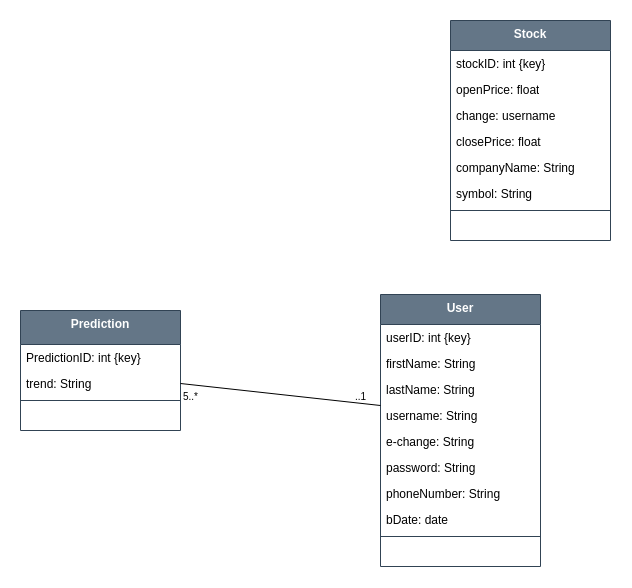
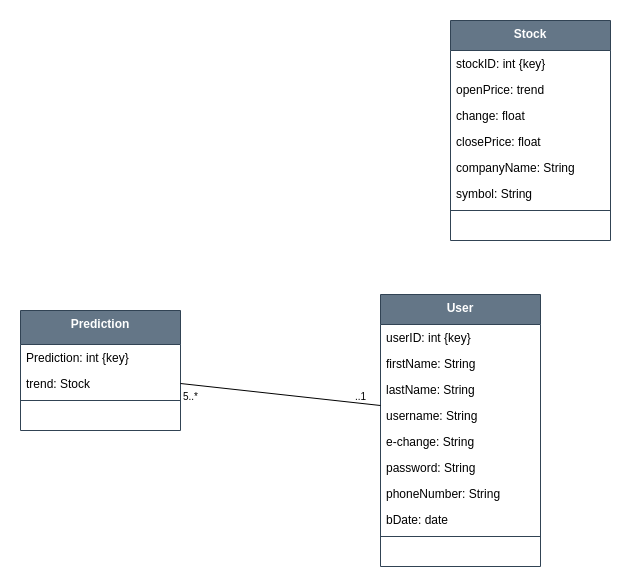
node "openPrice: float": label "openPrice: float" -> "openPrice: trend"
node "change: username": label "change: username" -> "change: float"
node "PredictionID: int {key}": label "PredictionID: int {key}" -> "Prediction: int {key}"
node "trend: String": label "trend: String" -> "trend: Stock"
